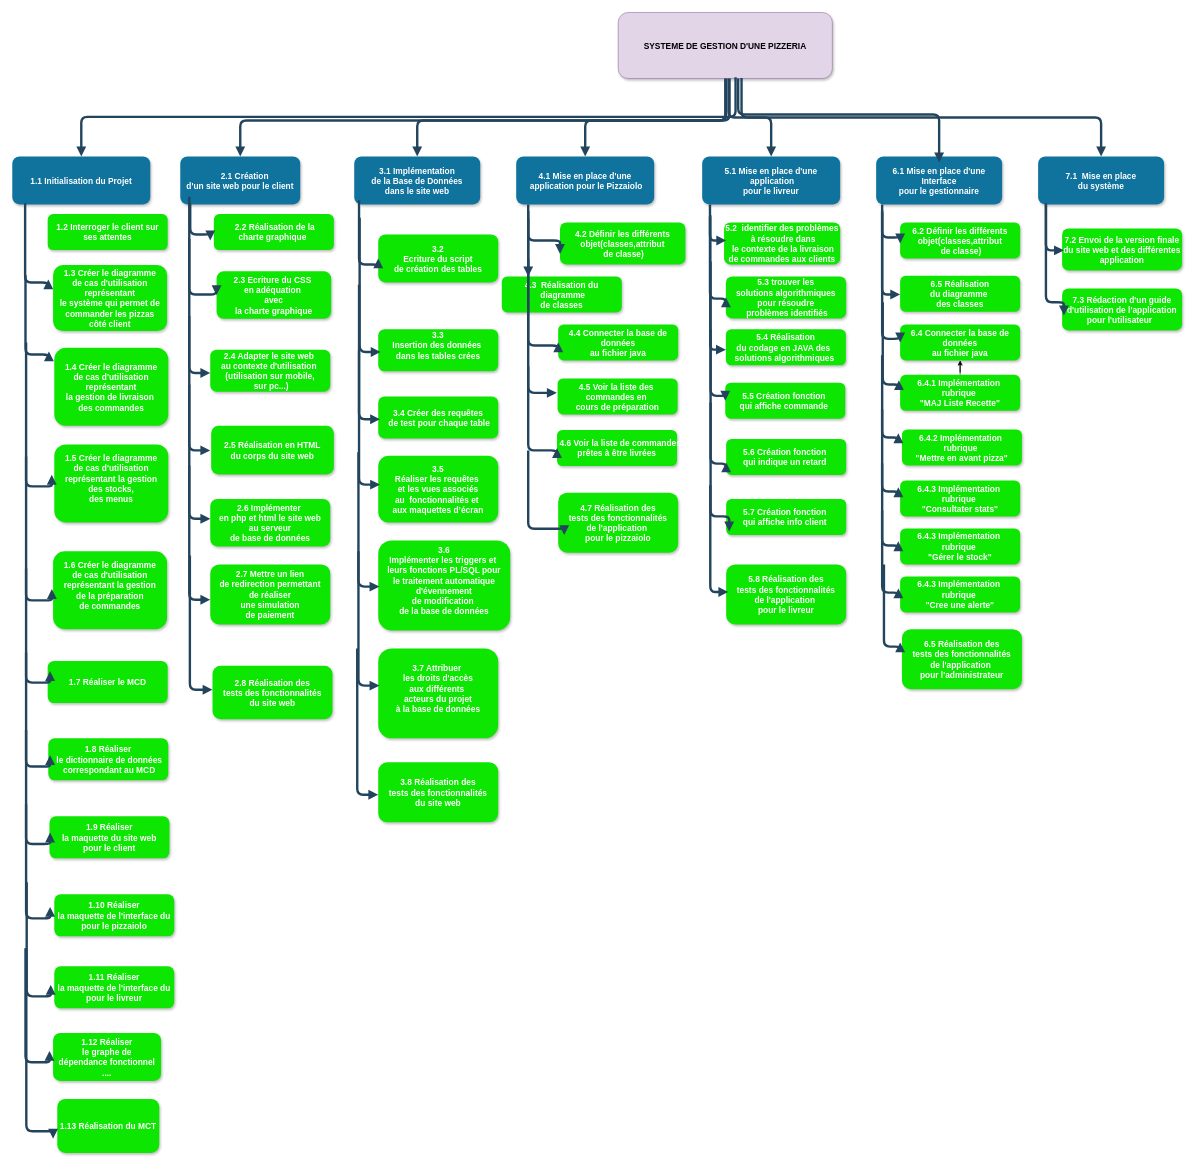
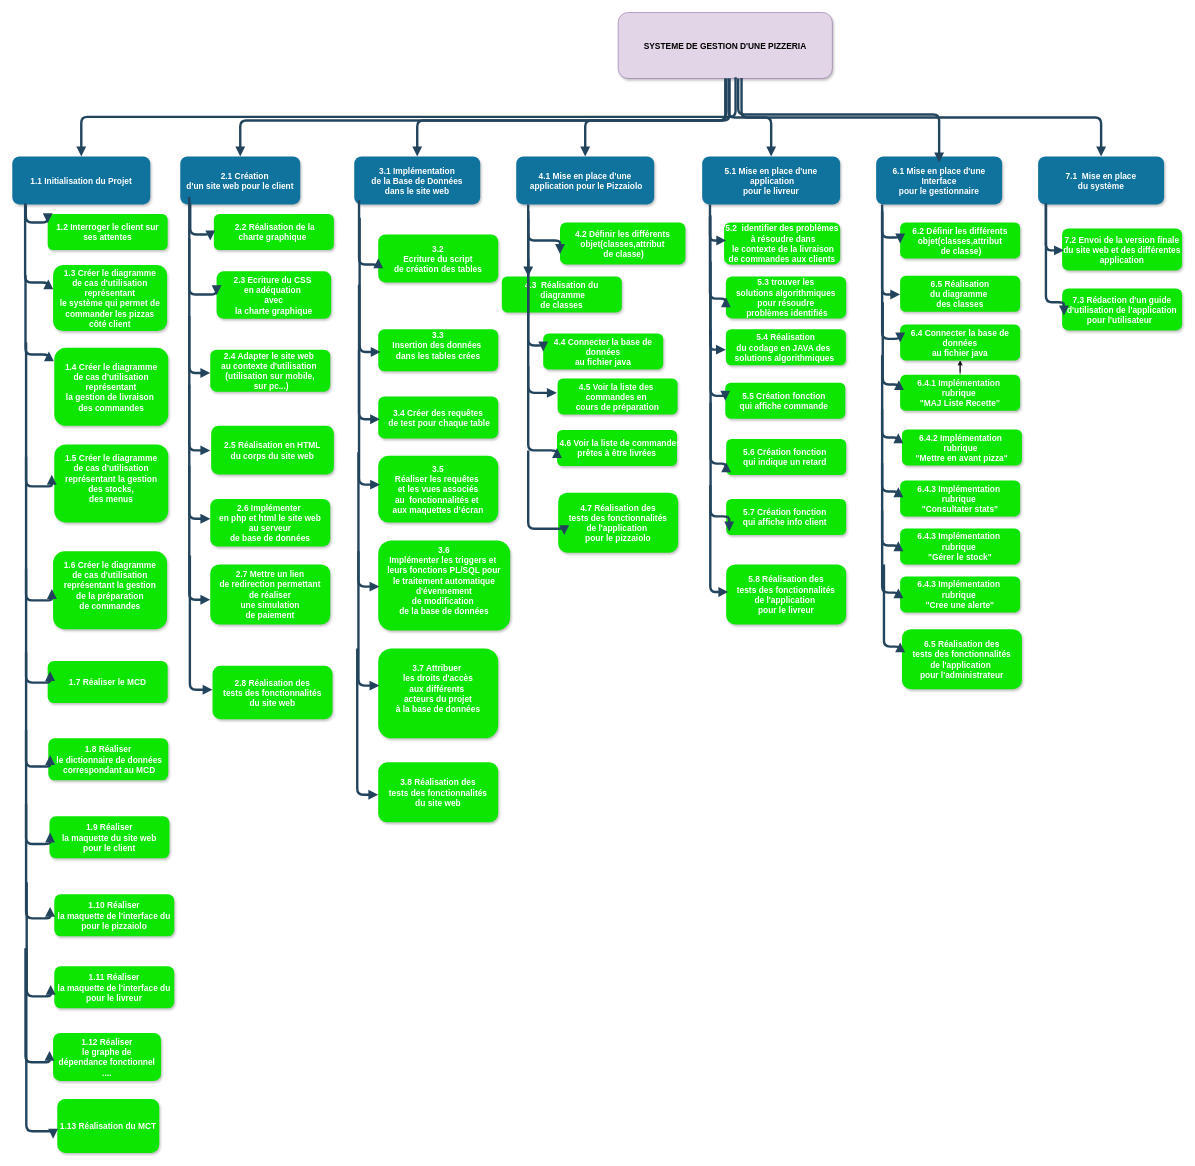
edge "1.1 Initialisation du Projet" -> "1.2 Interroger le client sur ses attentes": added
node "4.4 Connecter la base de données au fichier java": moved (618, 342) -> (603, 351)
